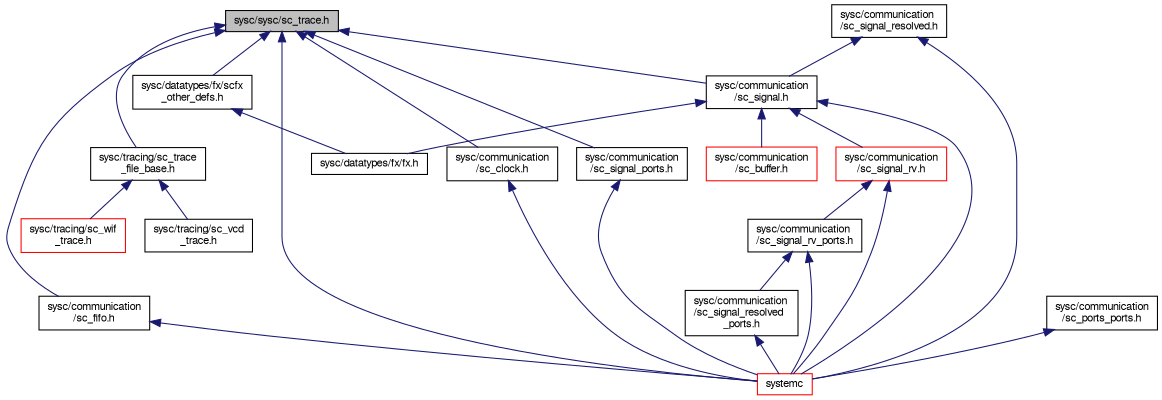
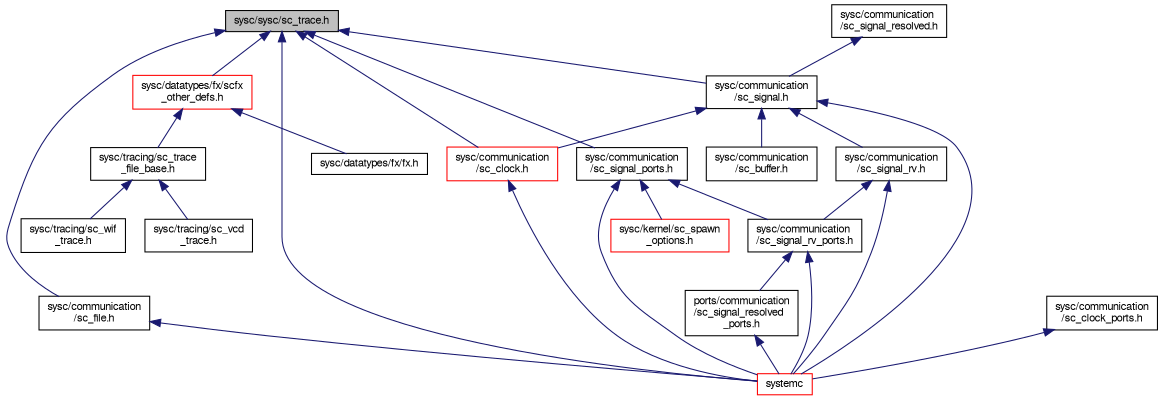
edge "sysc/tracing/sc_trace _file_base.h" -> "sysc/sysc/sc_trace.h": now "sysc/tracing/sc_trace _file_base.h" -> "sysc/datatypes/fx/scfx _other_defs.h"
node "sysc/datatypes/fx/scfx _other_defs.h": color black -> red
edge "sysc/datatypes/fx/fx.h" -> "sysc/communication /sc_signal.h": now "sysc/communication /sc_clock.h" -> "sysc/communication /sc_signal.h"
node "sysc/communication /sc_clock.h": color black -> red
node "sysc/communication /sc_buffer.h": color red -> black
node "sysc/communication /sc_signal_rv.h": color red -> black
edge "sysc/communication /sc_signal_rv_ports.h" -> "sysc/communication /sc_signal_ports.h": added
node "sysc/tracing/sc_wif _trace.h": color red -> black
node "sysc/kernel/sc_spawn _options.h": added
edge "systemc" -> "sysc/communication /sc_signal_resolved.h": removed
node "sysc/communication /sc_fifo.h": label "sysc/communication /sc_fifo.h" -> "sysc/communication /sc_file.h"
node "sysc/communication /sc_signal_resolved _ports.h": label "sysc/communication /sc_signal_resolved _ports.h" -> "ports/communication /sc_signal_resolved _ports.h"
node "sysc/communication /sc_ports_ports.h": label "sysc/communication /sc_ports_ports.h" -> "sysc/communication /sc_clock_ports.h"
